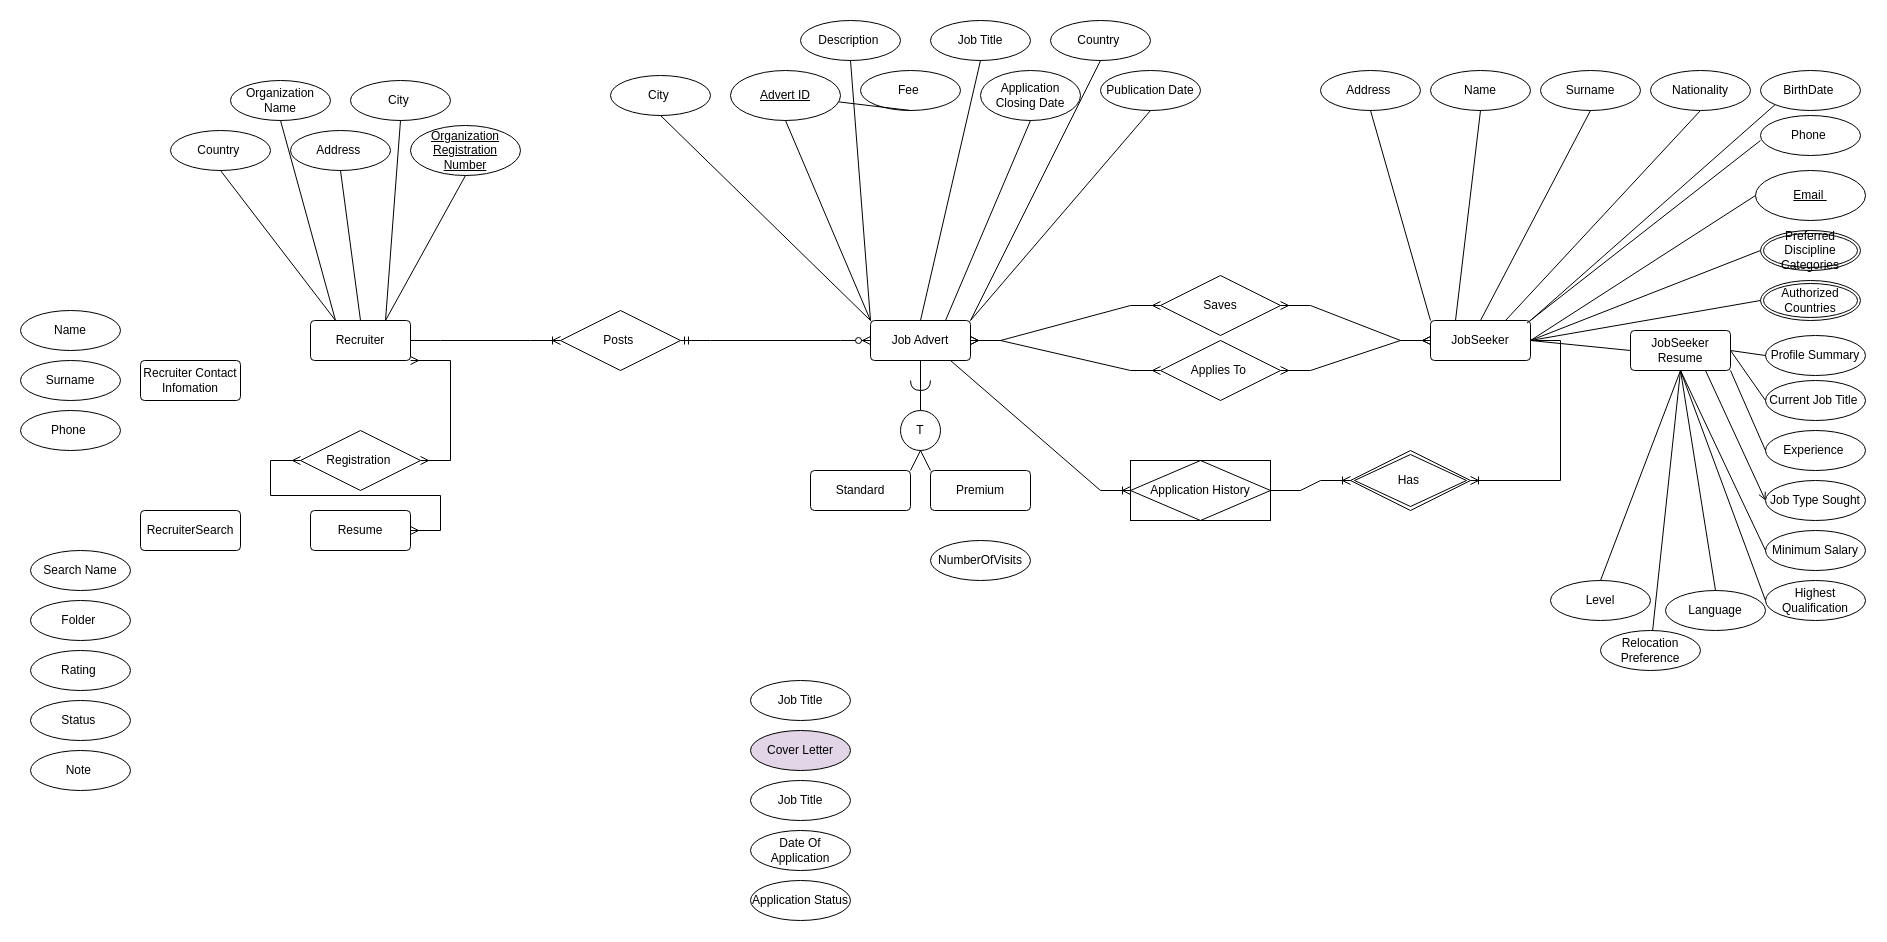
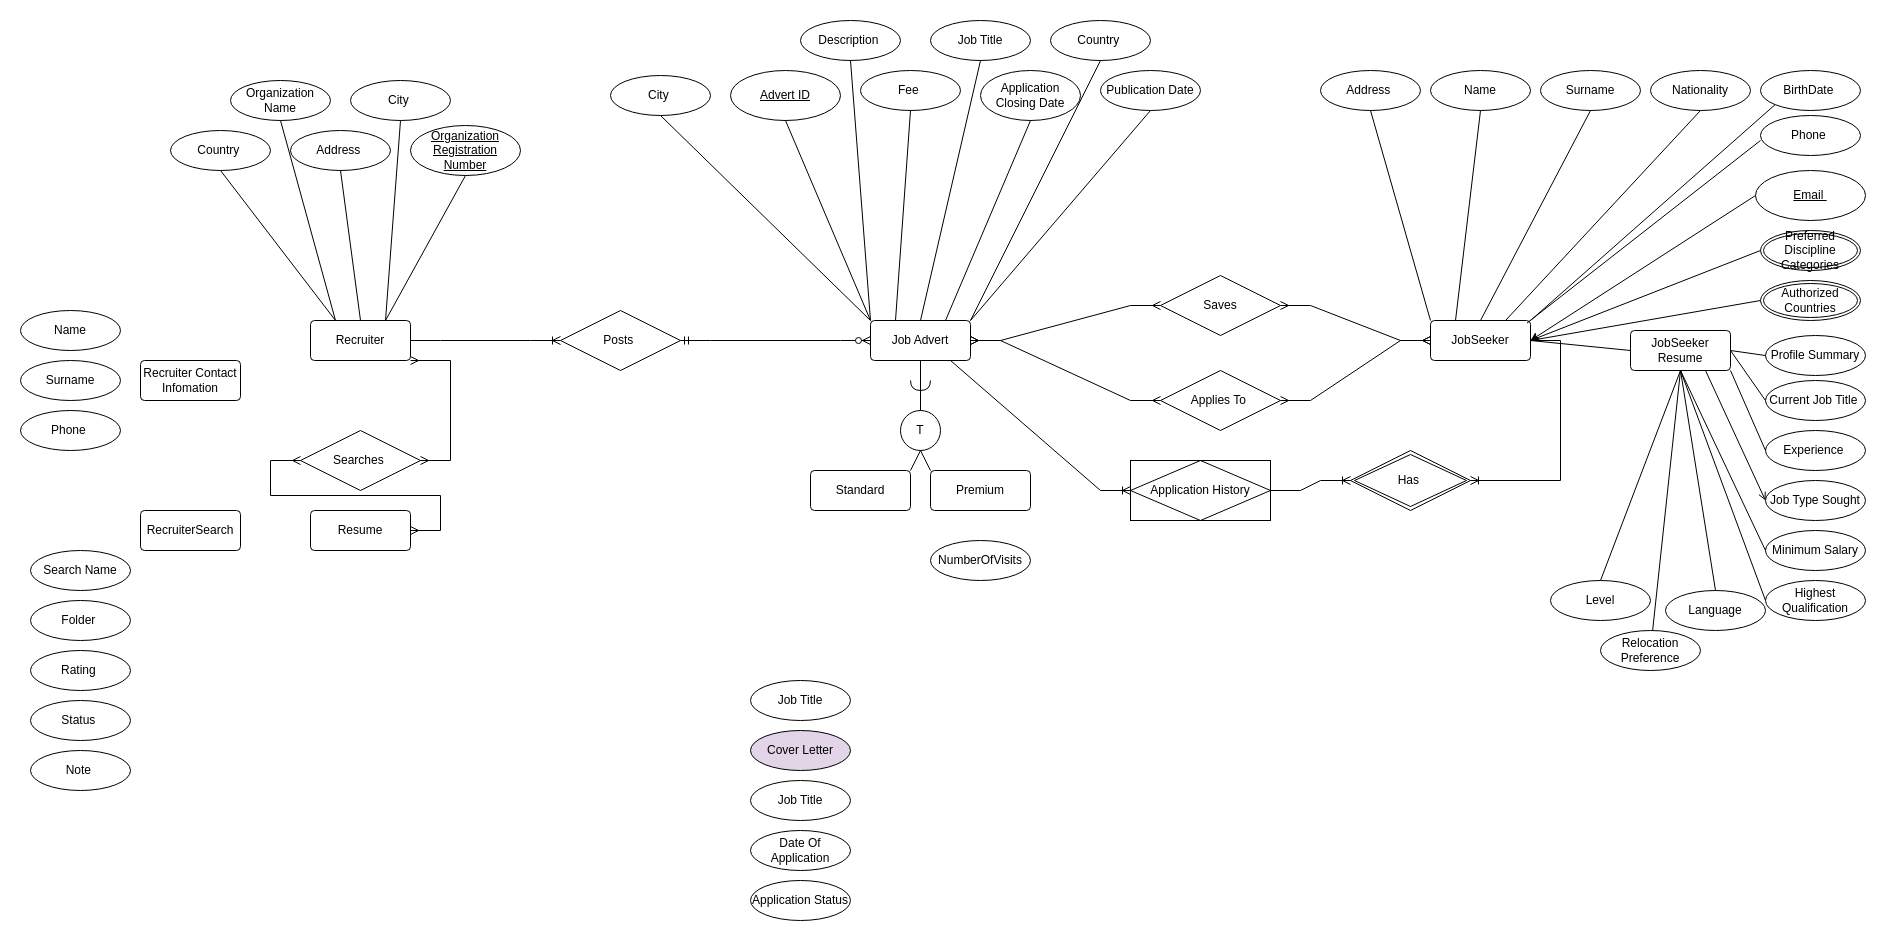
edge "Fee" -- "Advert ID": now "Fee" -- "Job Advert"
edge "Email" -- "JobSeeker": arrowhead none -> classic
node "Applies To": moved (1221, 371) -> (1221, 401)
node "Registration": label "Registration" -> "Searches"
